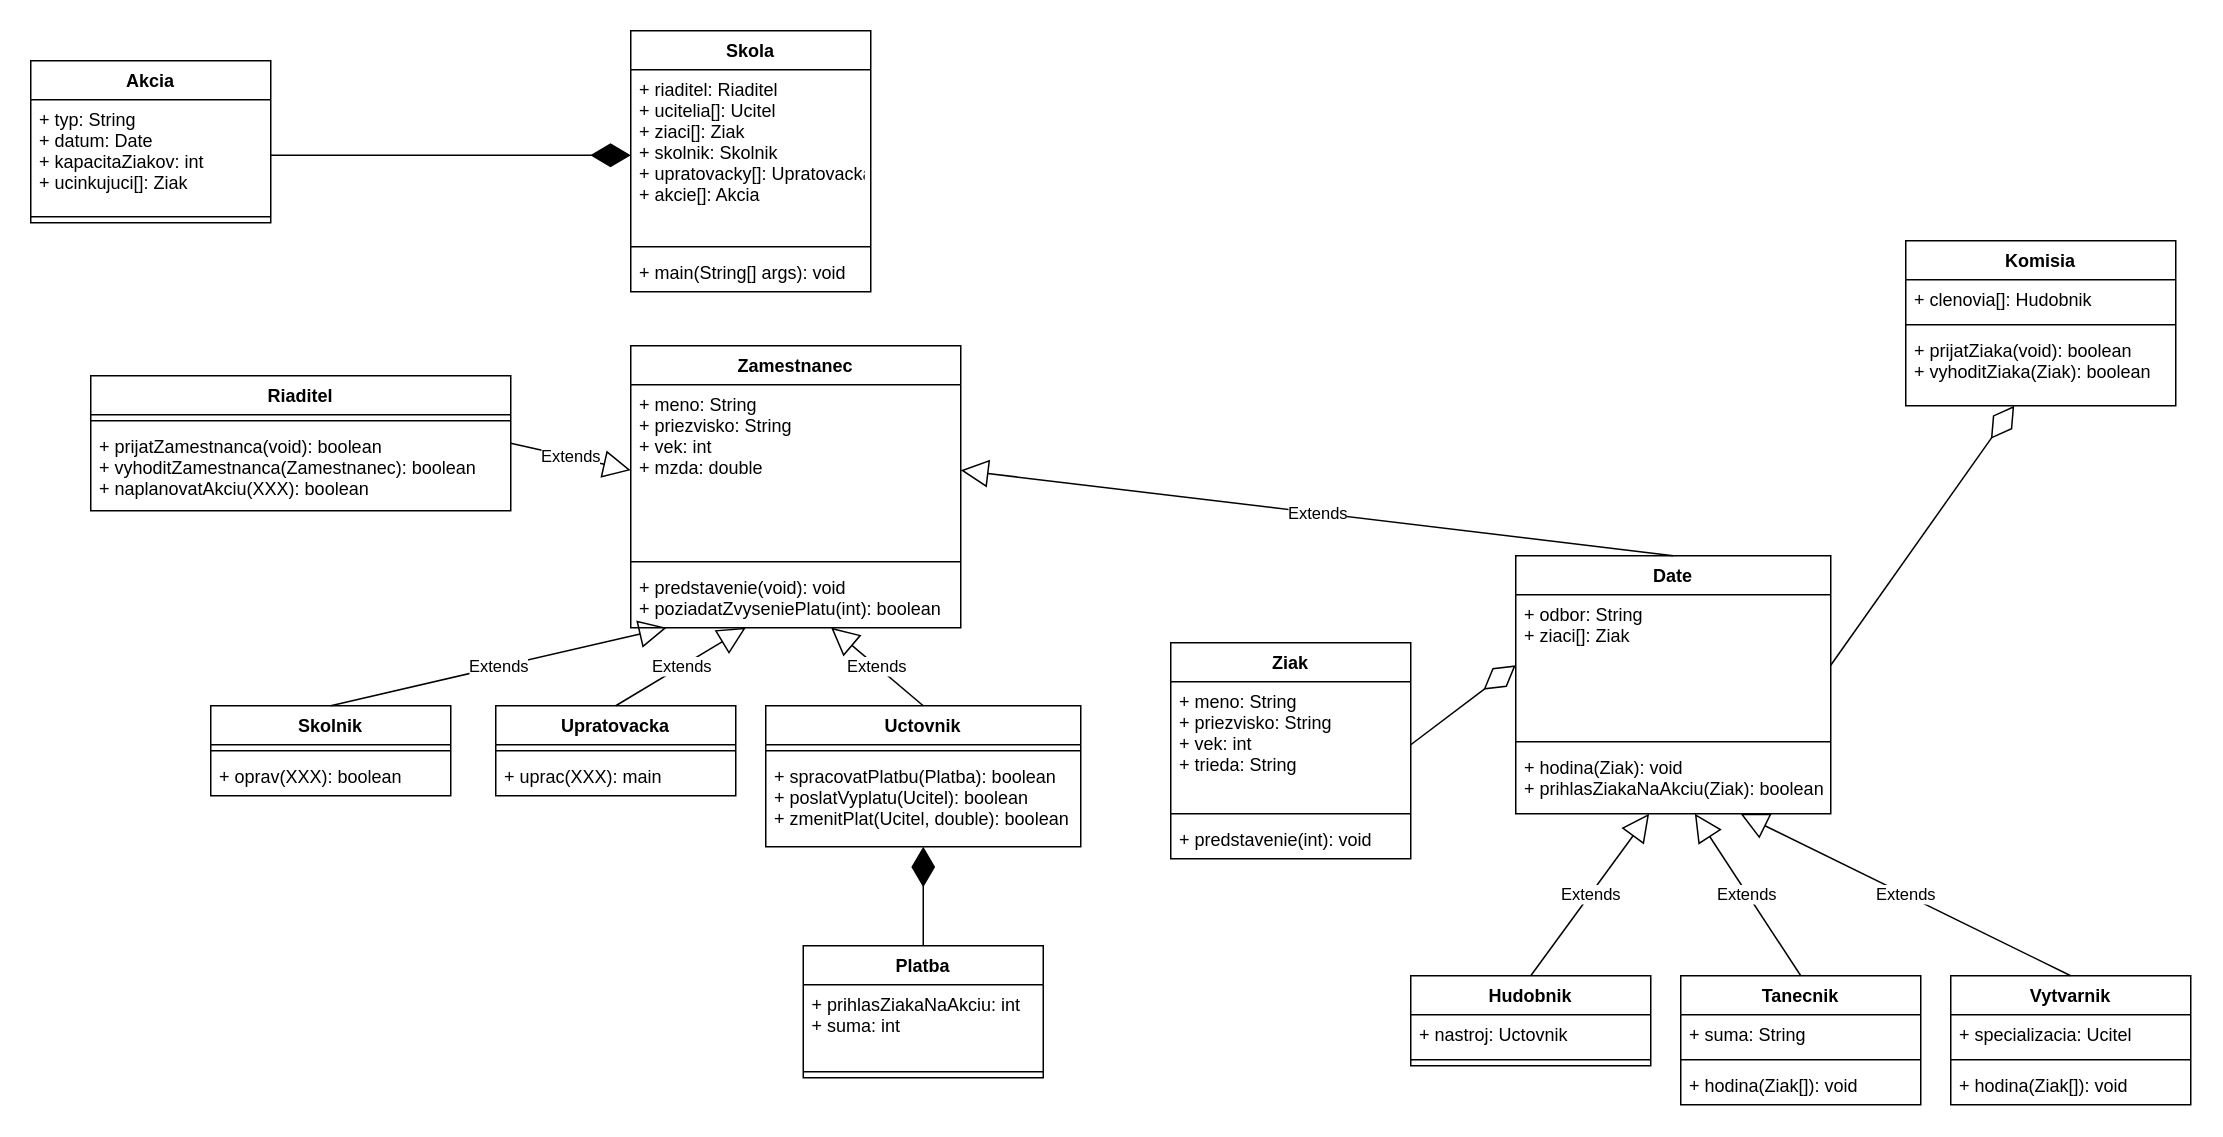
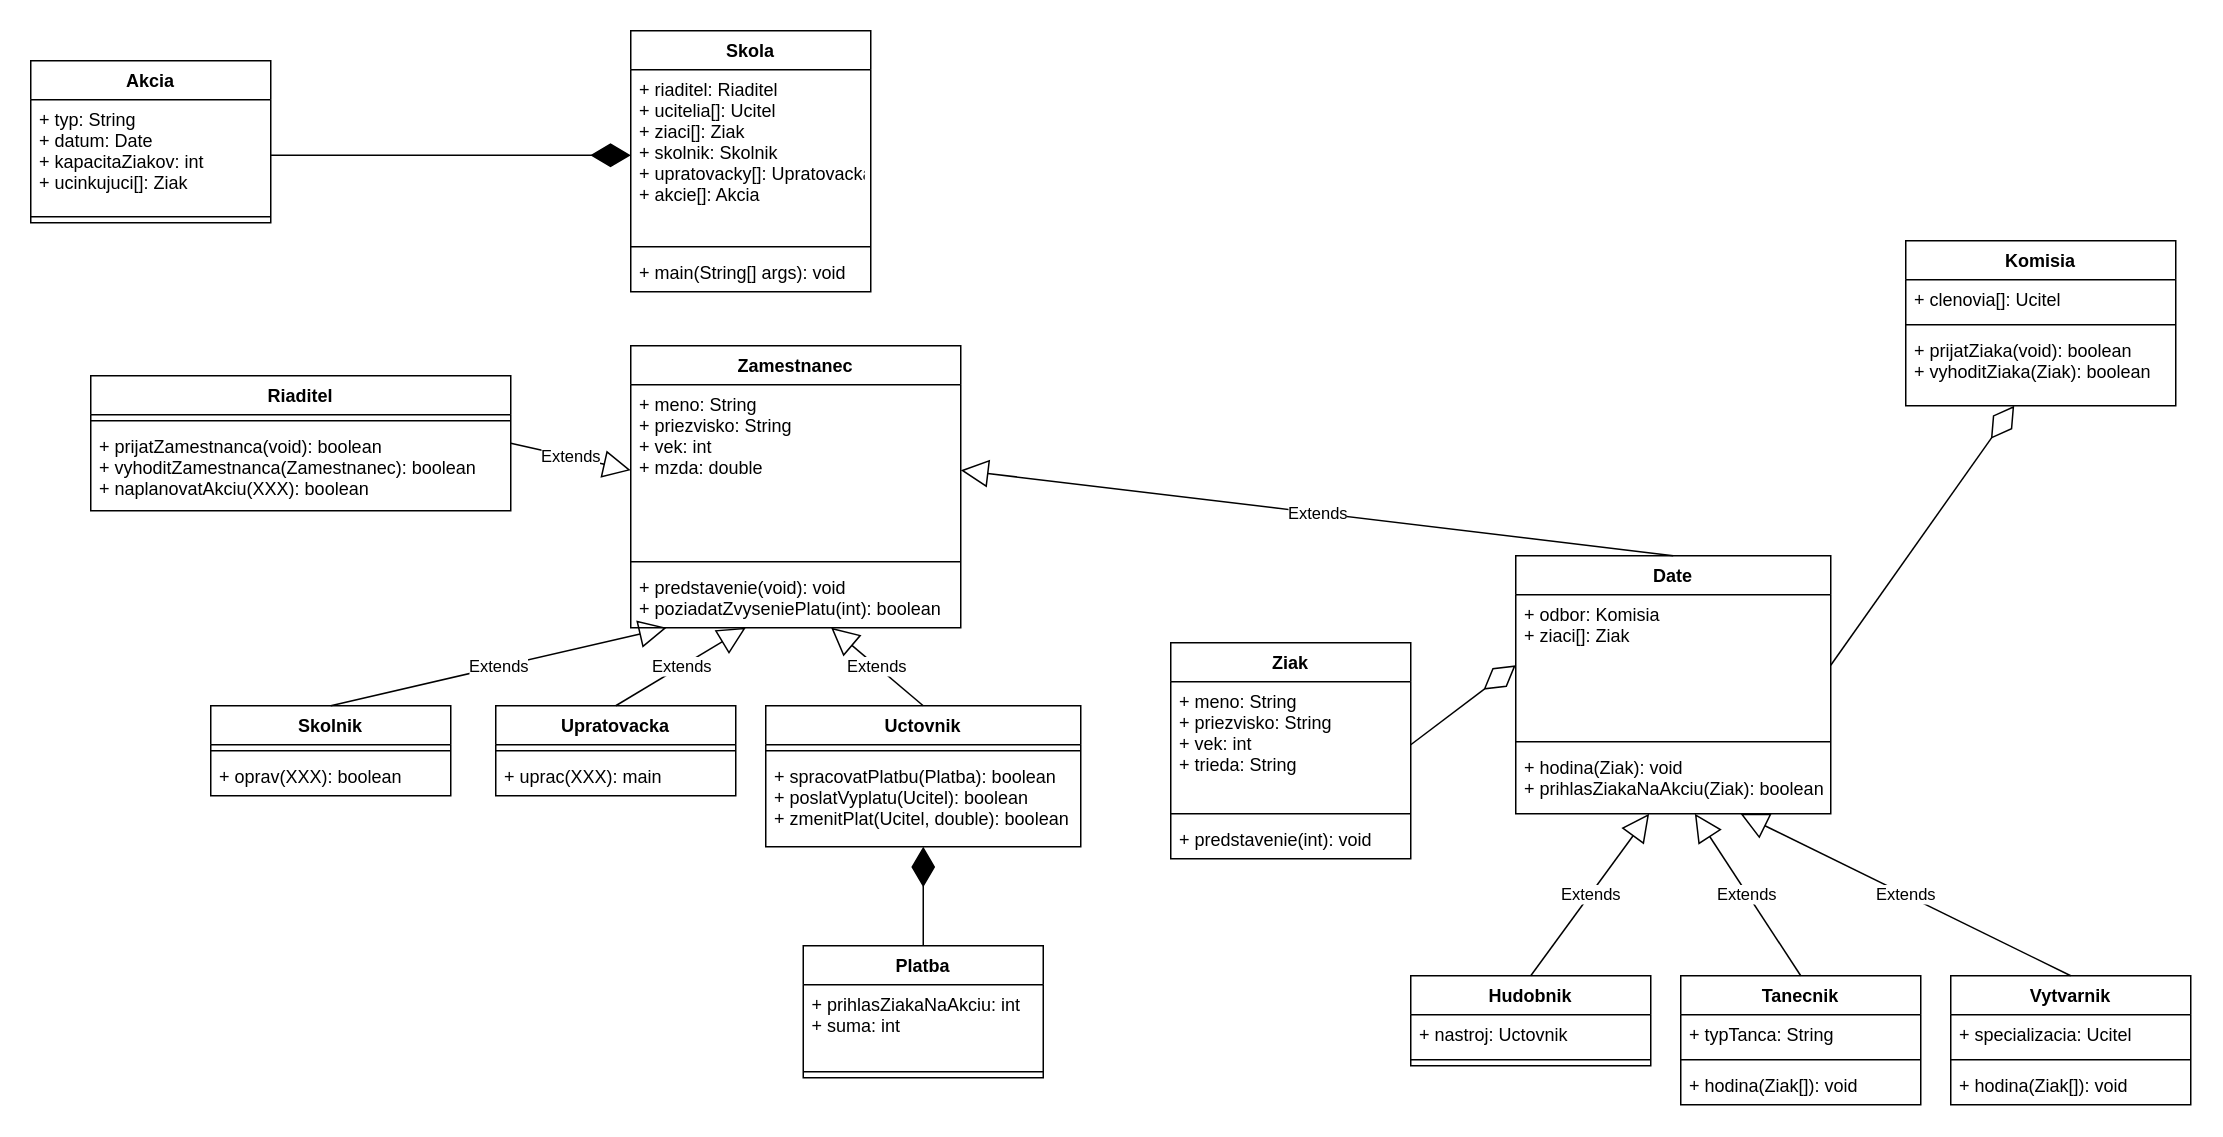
node "+ clenovia[]: Hudobnik": label "+ clenovia[]: Hudobnik" -> "+ clenovia[]: Ucitel"
node "+ odbor: String + ziaci[]: Ziak": label "+ odbor: String + ziaci[]: Ziak" -> "+ odbor: Komisia + ziaci[]: Ziak"
node "+ suma: String": label "+ suma: String" -> "+ typTanca: String"
